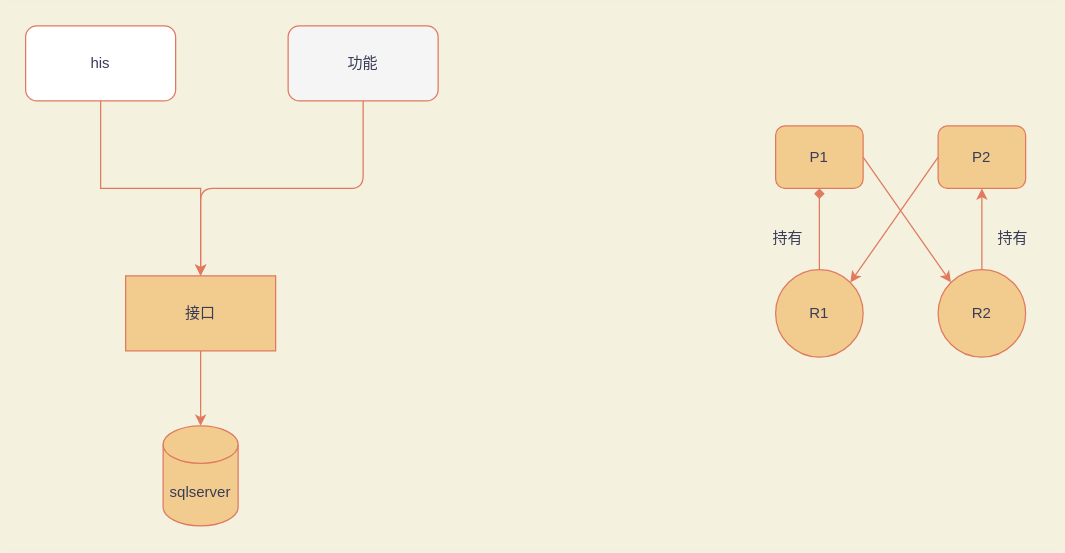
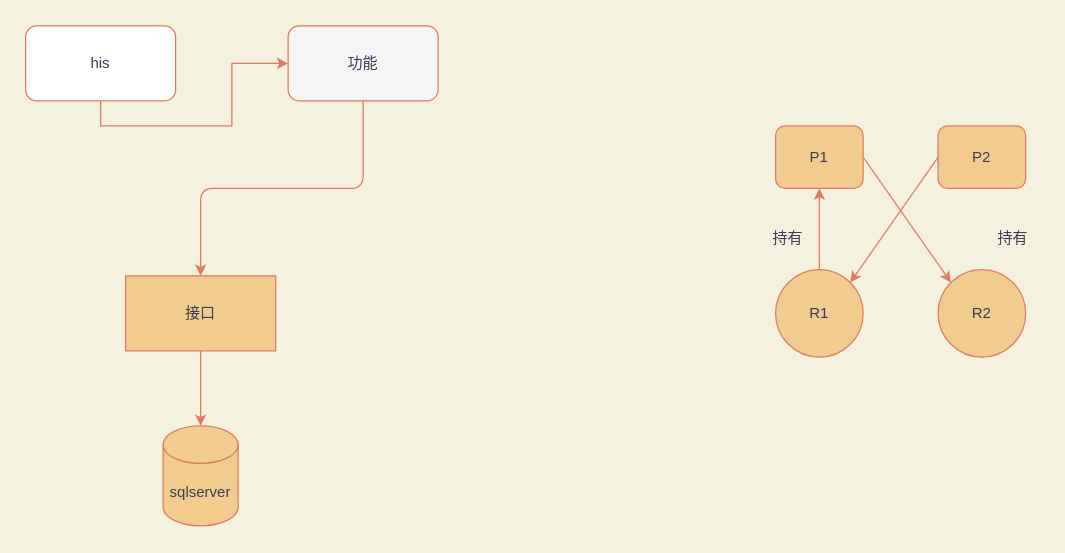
edge "his" -> "接口": now "his" -> "功能"
edge "R1" -> "P1": arrowhead diamond -> classic
edge "R2" -> "P2": removed
